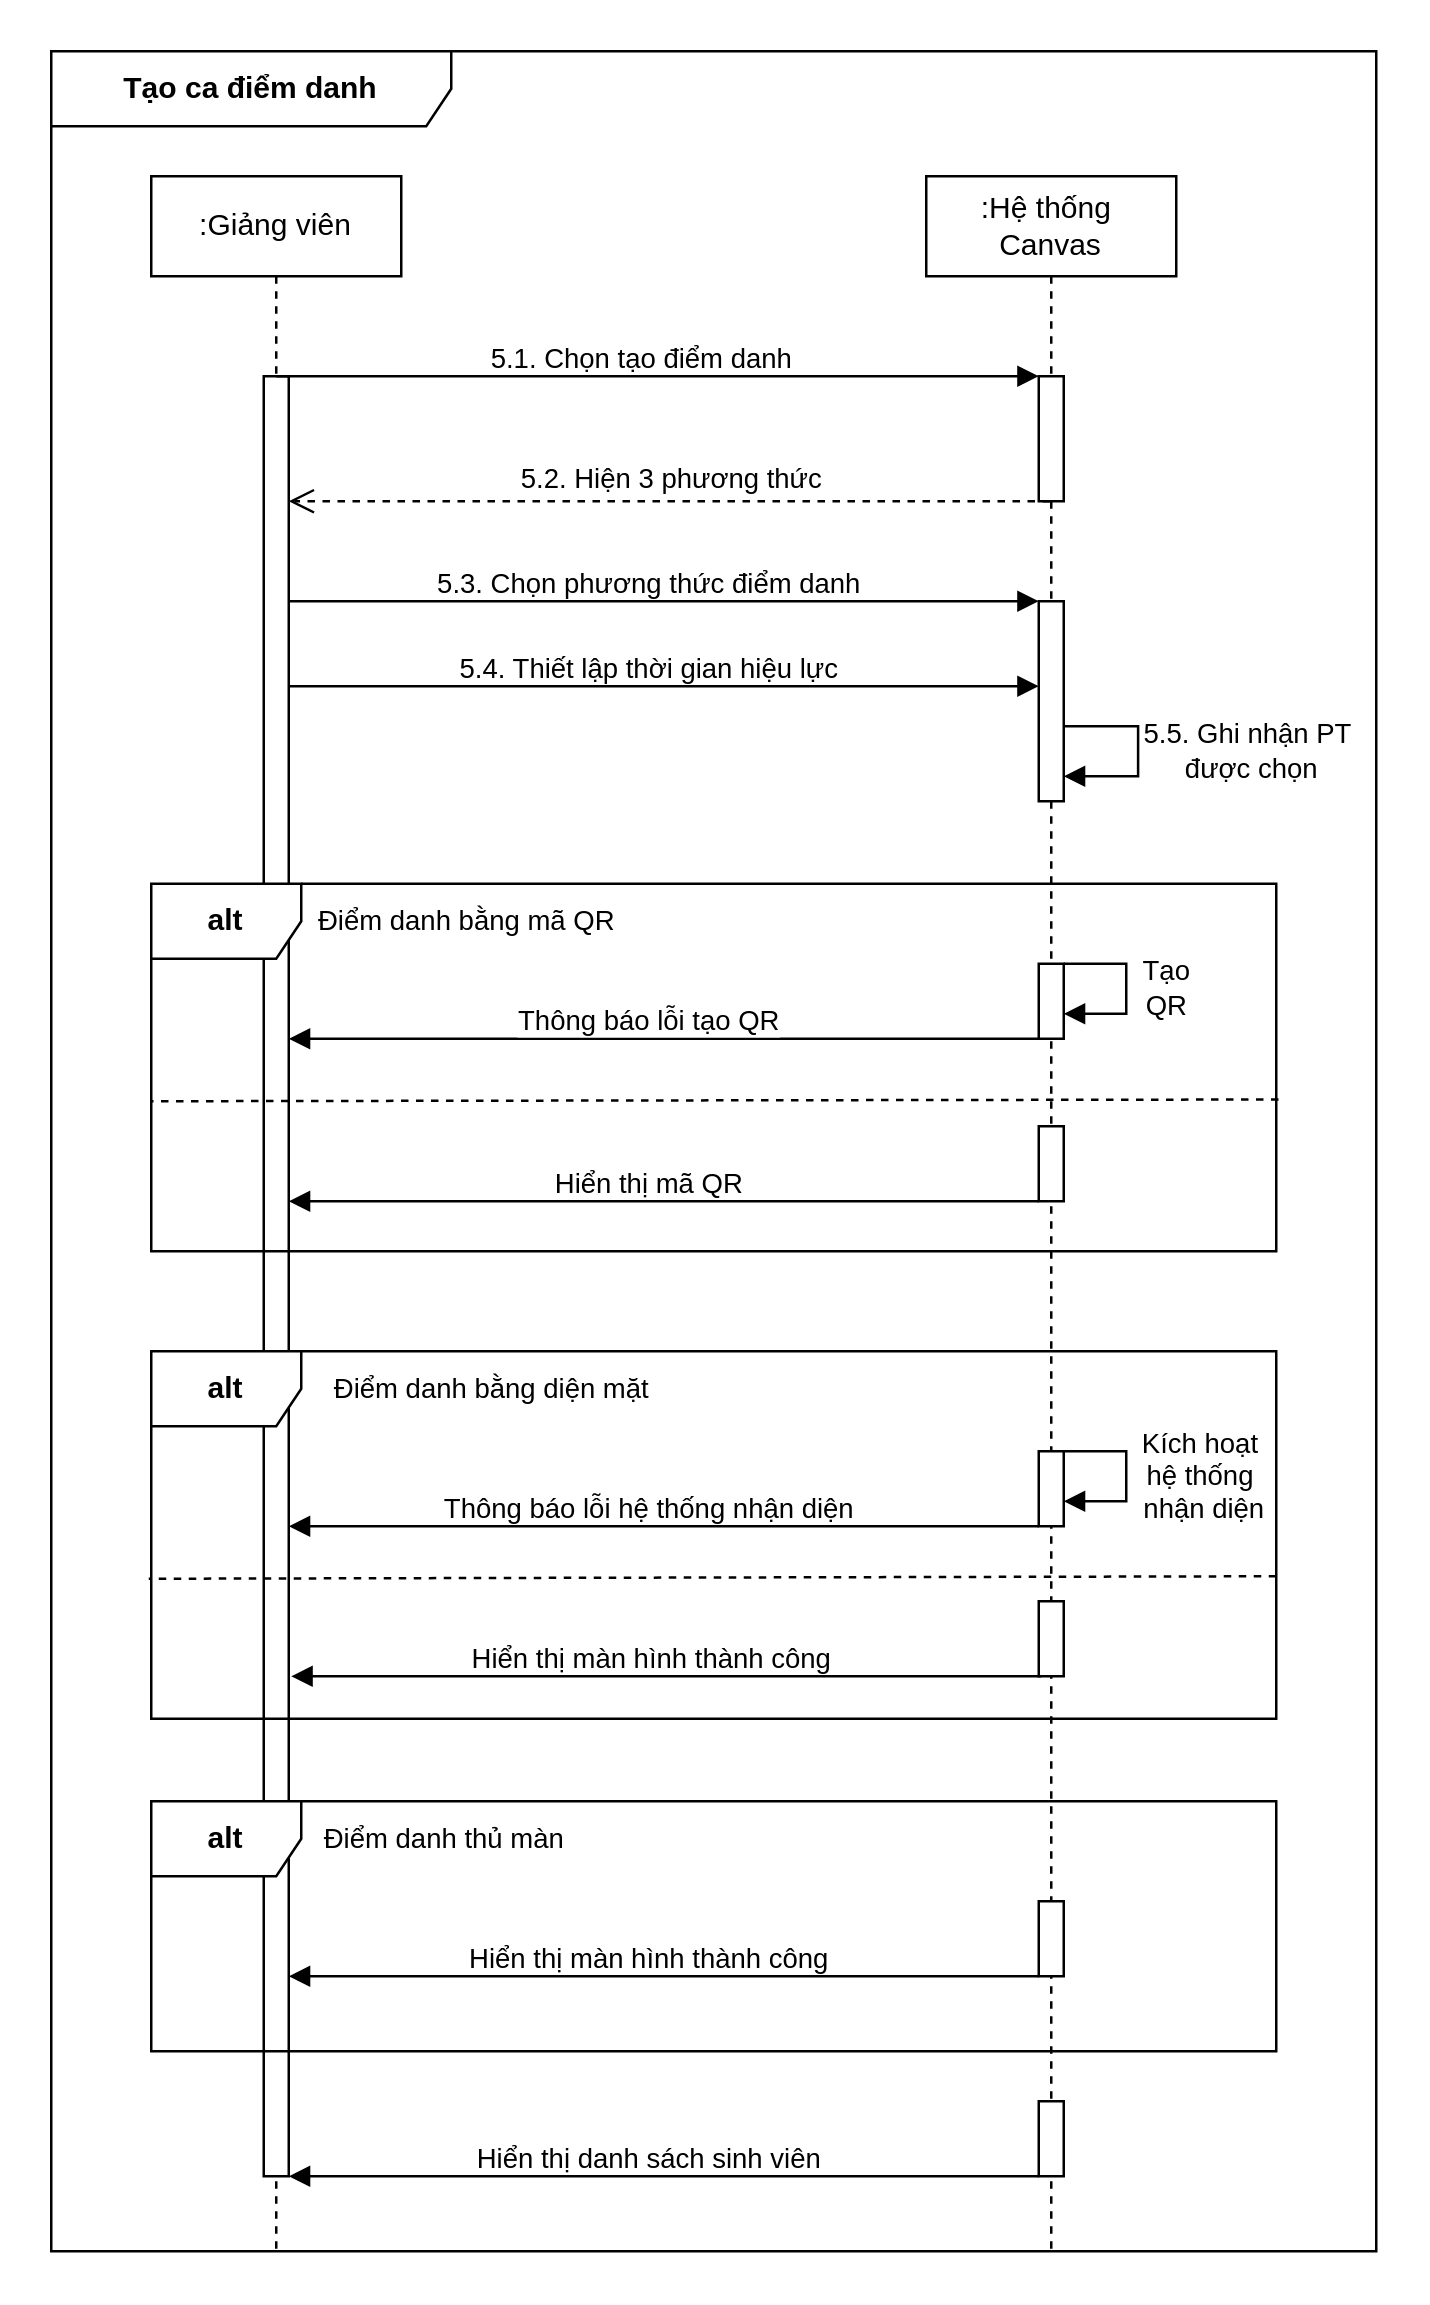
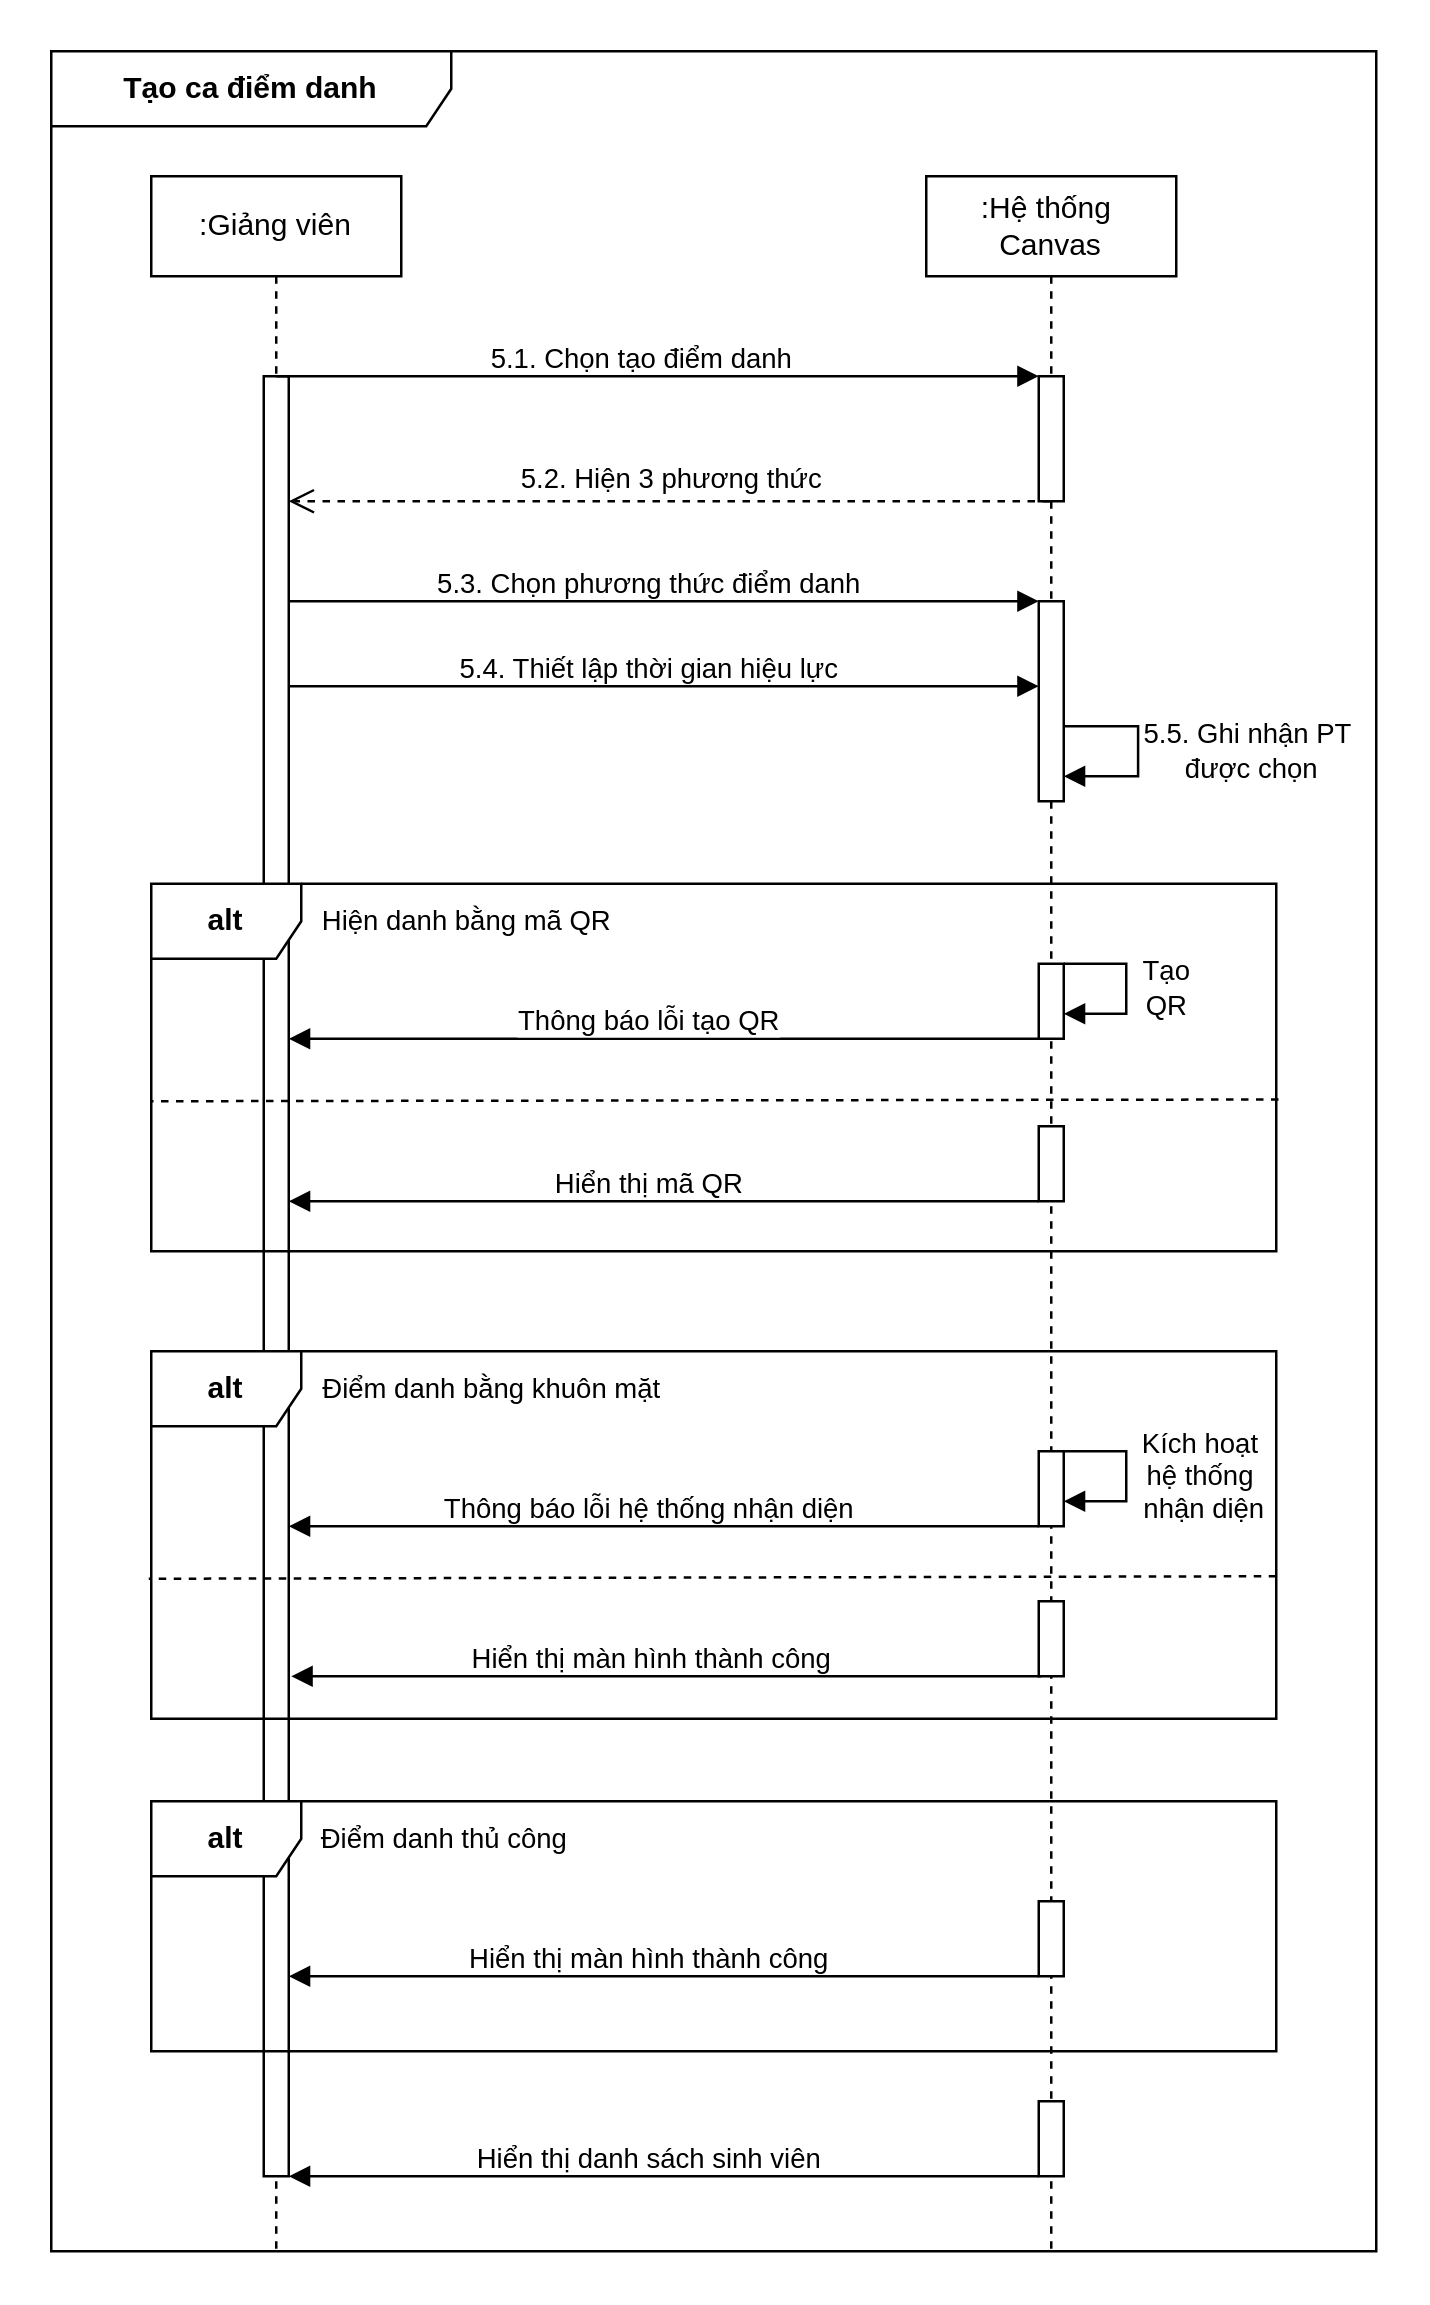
node "Điểm danh bằng mã QR": label "Điểm danh bằng mã QR" -> "Hiện danh bằng mã QR"
node "Điểm danh bằng diện mặt": label "Điểm danh bằng diện mặt" -> "Điểm danh bằng khuôn mặt"
node "Điểm danh thủ màn": label "Điểm danh thủ màn" -> "Điểm danh thủ công"
